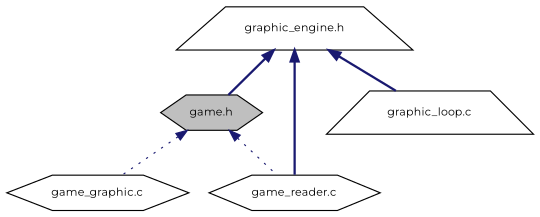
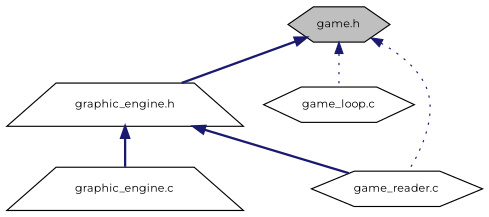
edge "game.h" -> "graphic_engine.h": reversed
node "graphic_loop.c": label "graphic_loop.c" -> "graphic_engine.c"
node "game_graphic.c": label "game_graphic.c" -> "game_loop.c"
